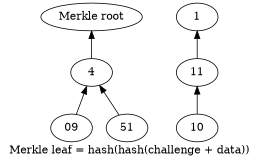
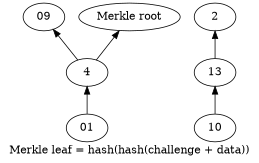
node "1": label "1" -> "2"
node "11": label "11" -> "13"
edge "09" -> "4": reversed
node "51": label "51" -> "01"
